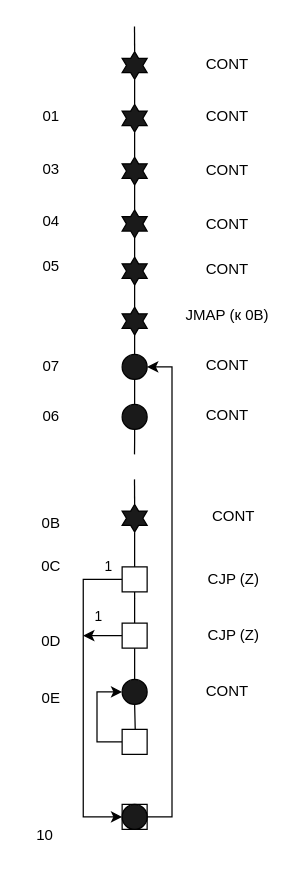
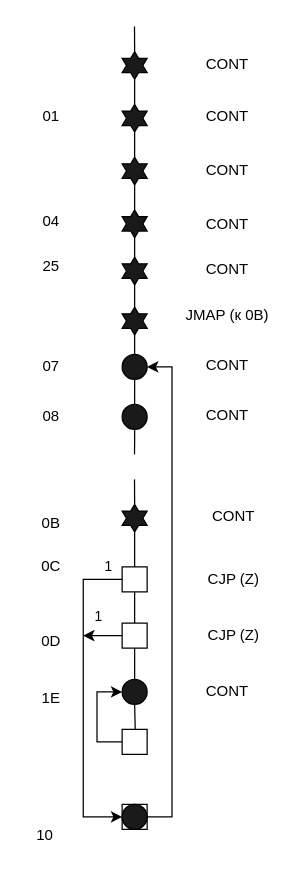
node "03": removed
node "05": label "05" -> "25"
node "06": label "06" -> "08"
node "0E": label "0E" -> "1E"
